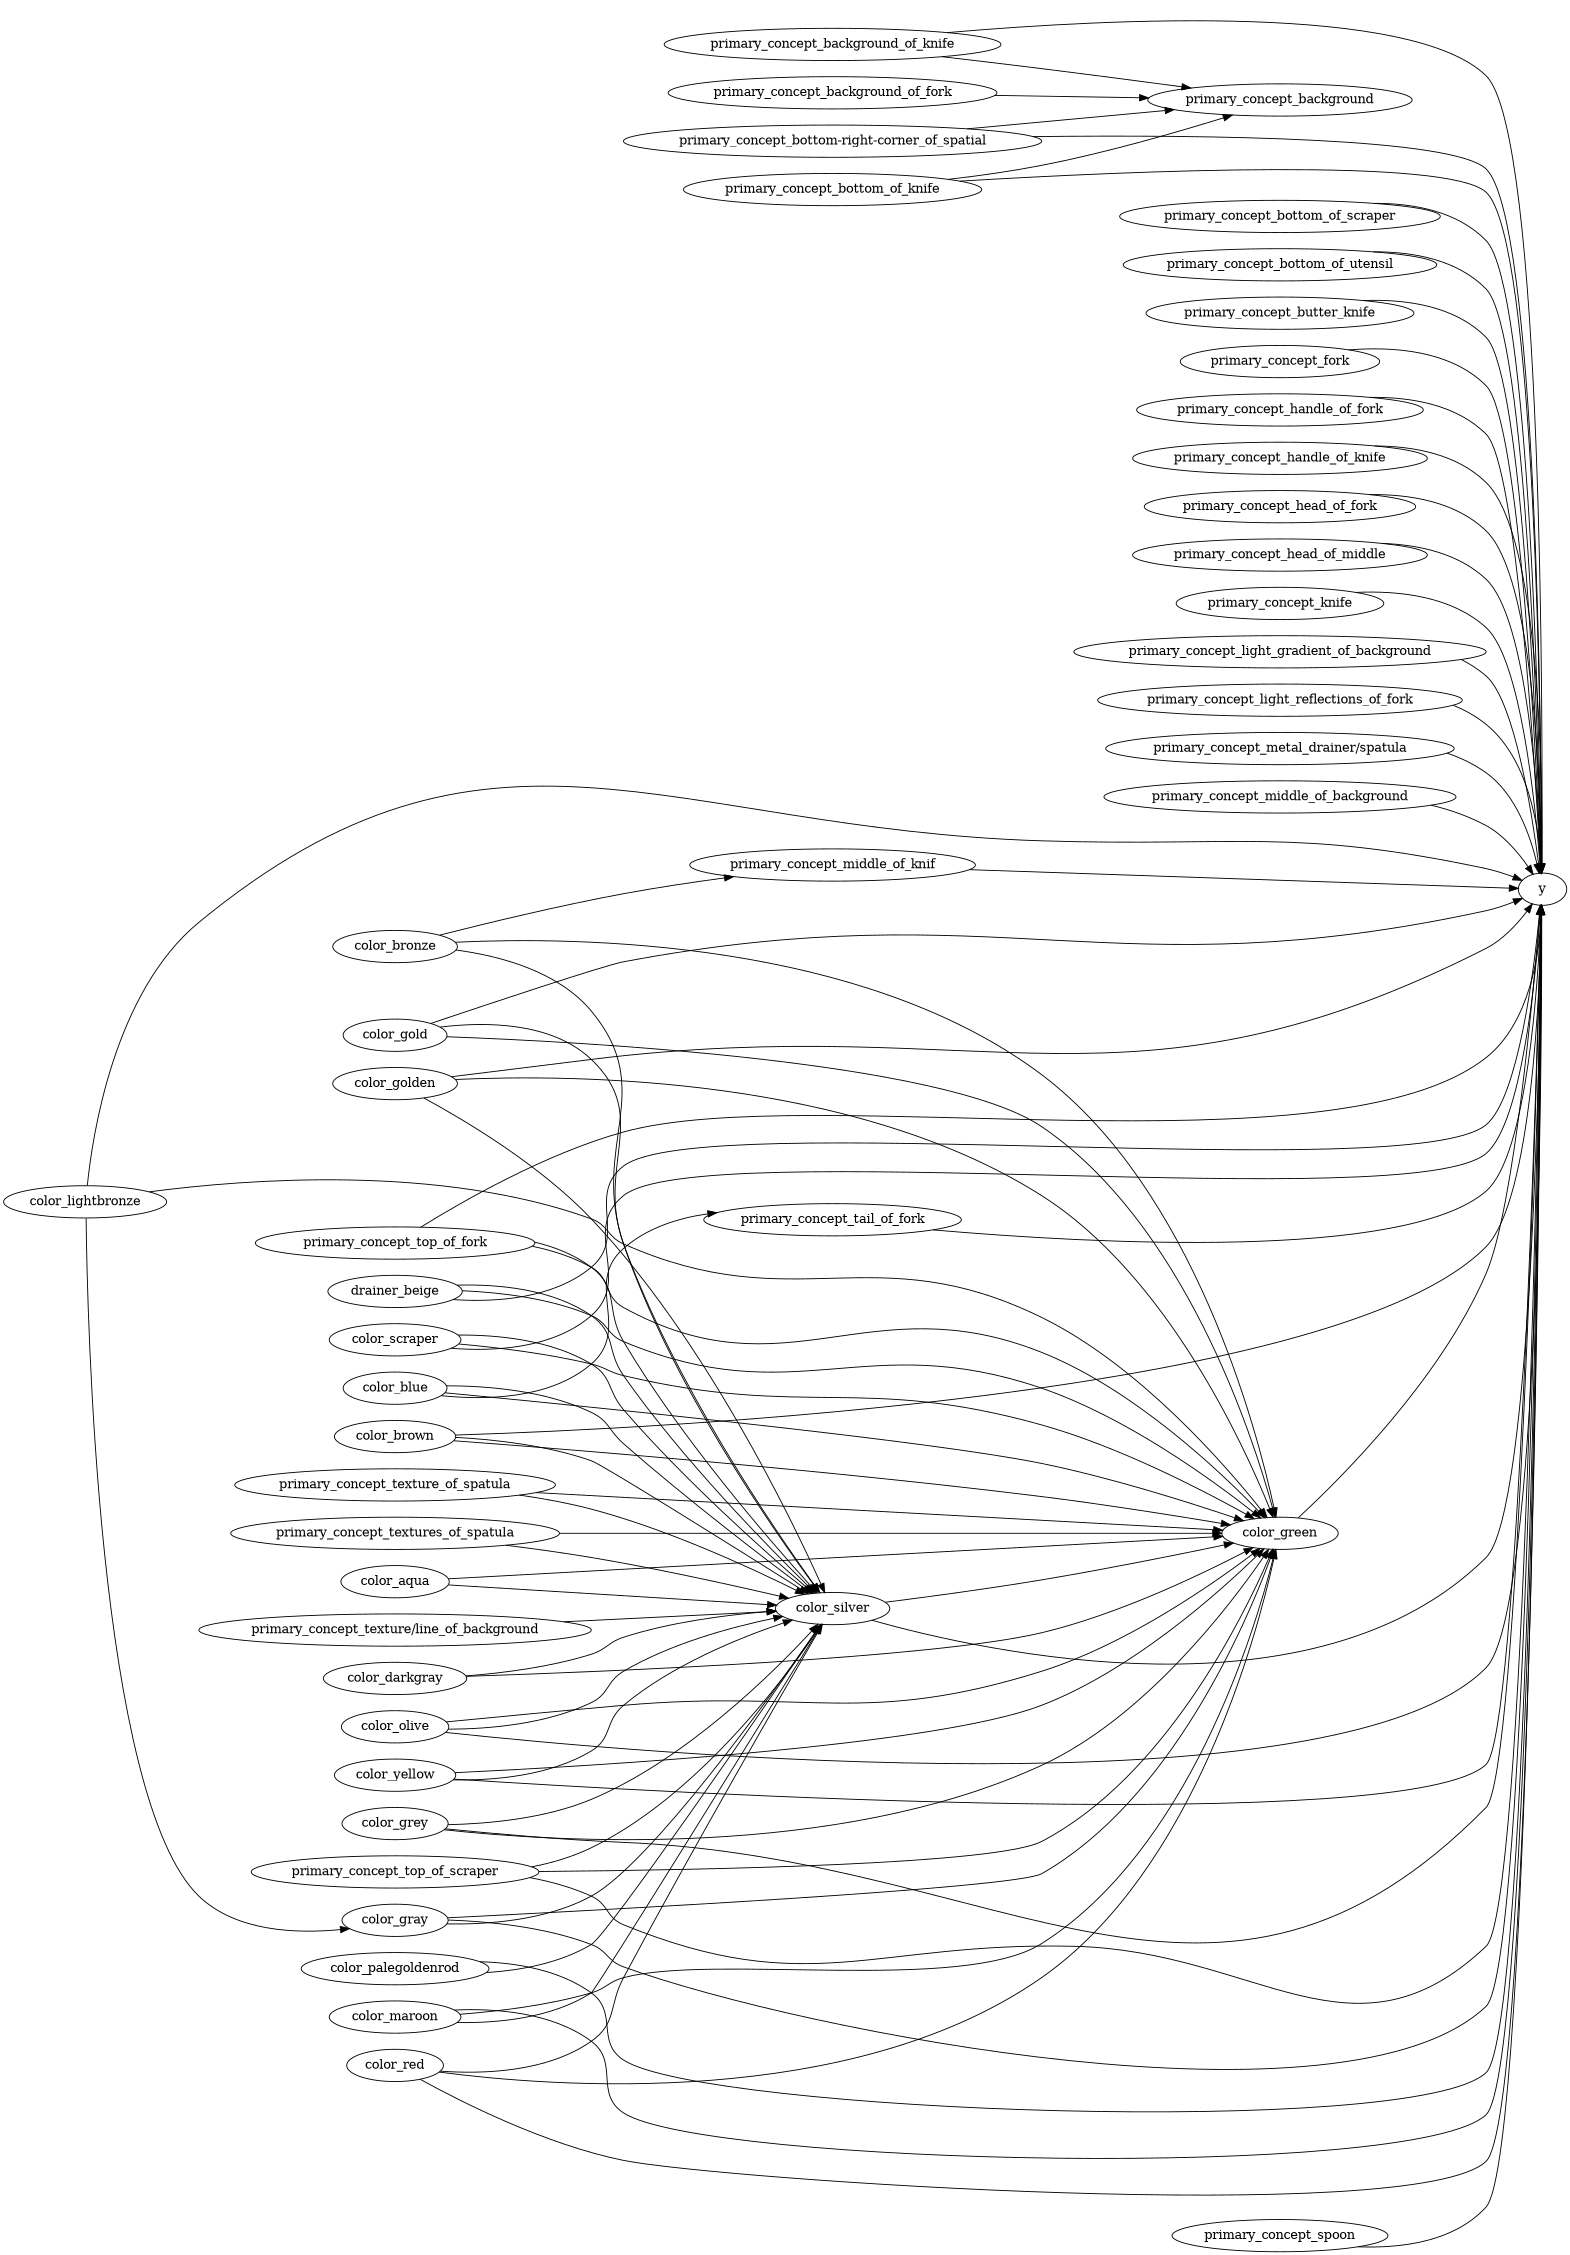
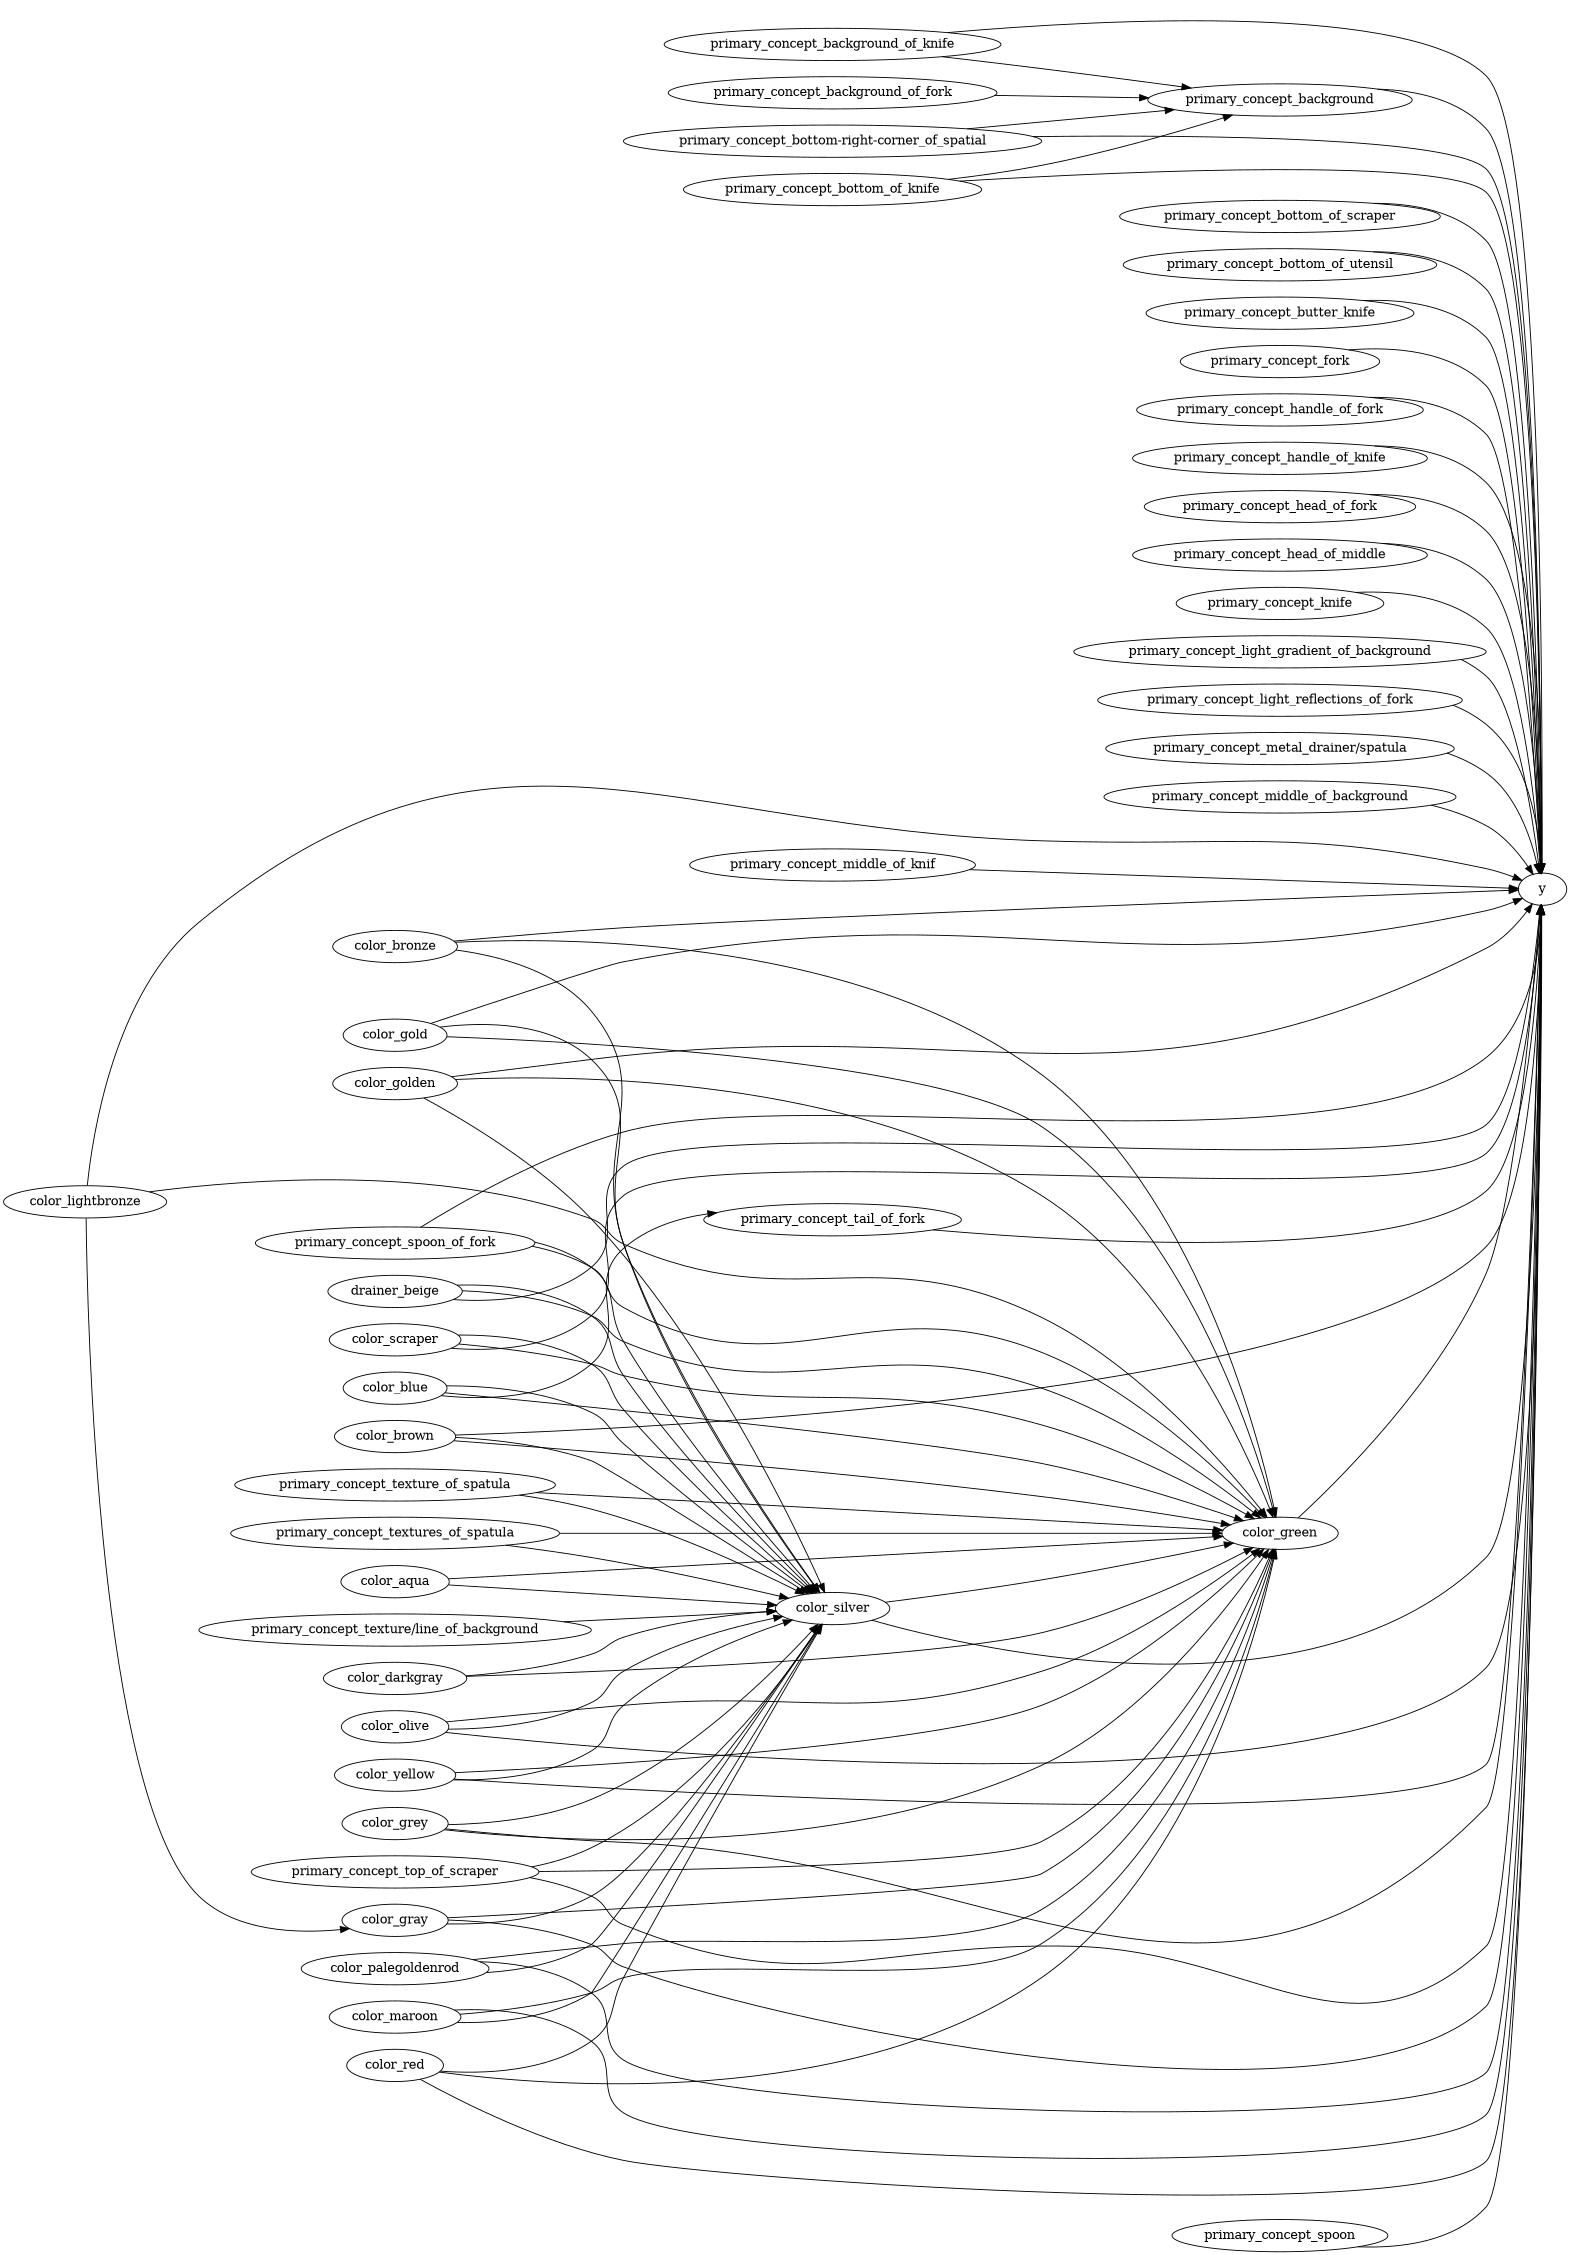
edge "primary_concept_background" -> "y": added
edge "color_bronze" -> "primary_concept_middle_of_knif": now "color_bronze" -> "y"
node "primary_concept_top_of_fork": label "primary_concept_top_of_fork" -> "primary_concept_spoon_of_fork"
edge "color_palegoldenrod" -> "color_green": added
